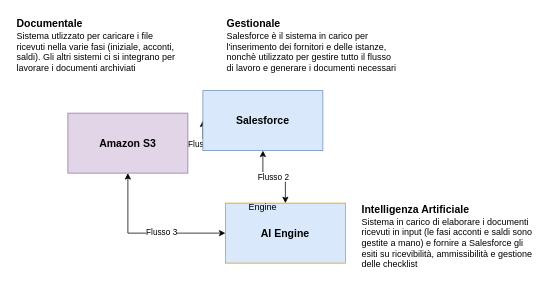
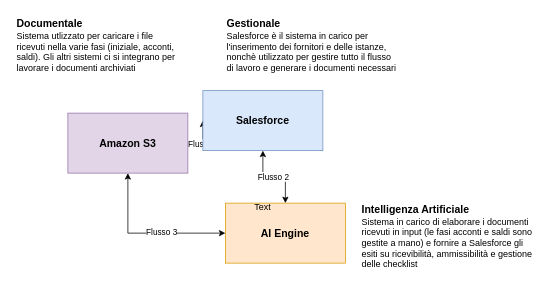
node "Engine": label "Engine" -> "Text"
node "AI Engine": fillcolor #dae8fc -> #ffe6cc
